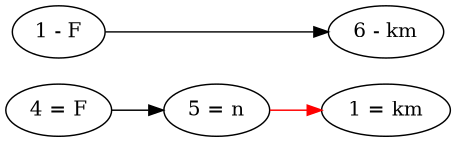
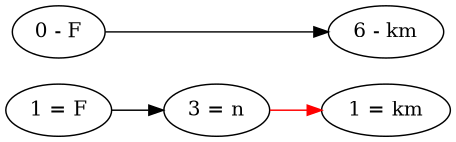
node "1 - F": label "1 - F" -> "0 - F"
node "4 = F": label "4 = F" -> "1 = F"
node "5 = n": label "5 = n" -> "3 = n"
